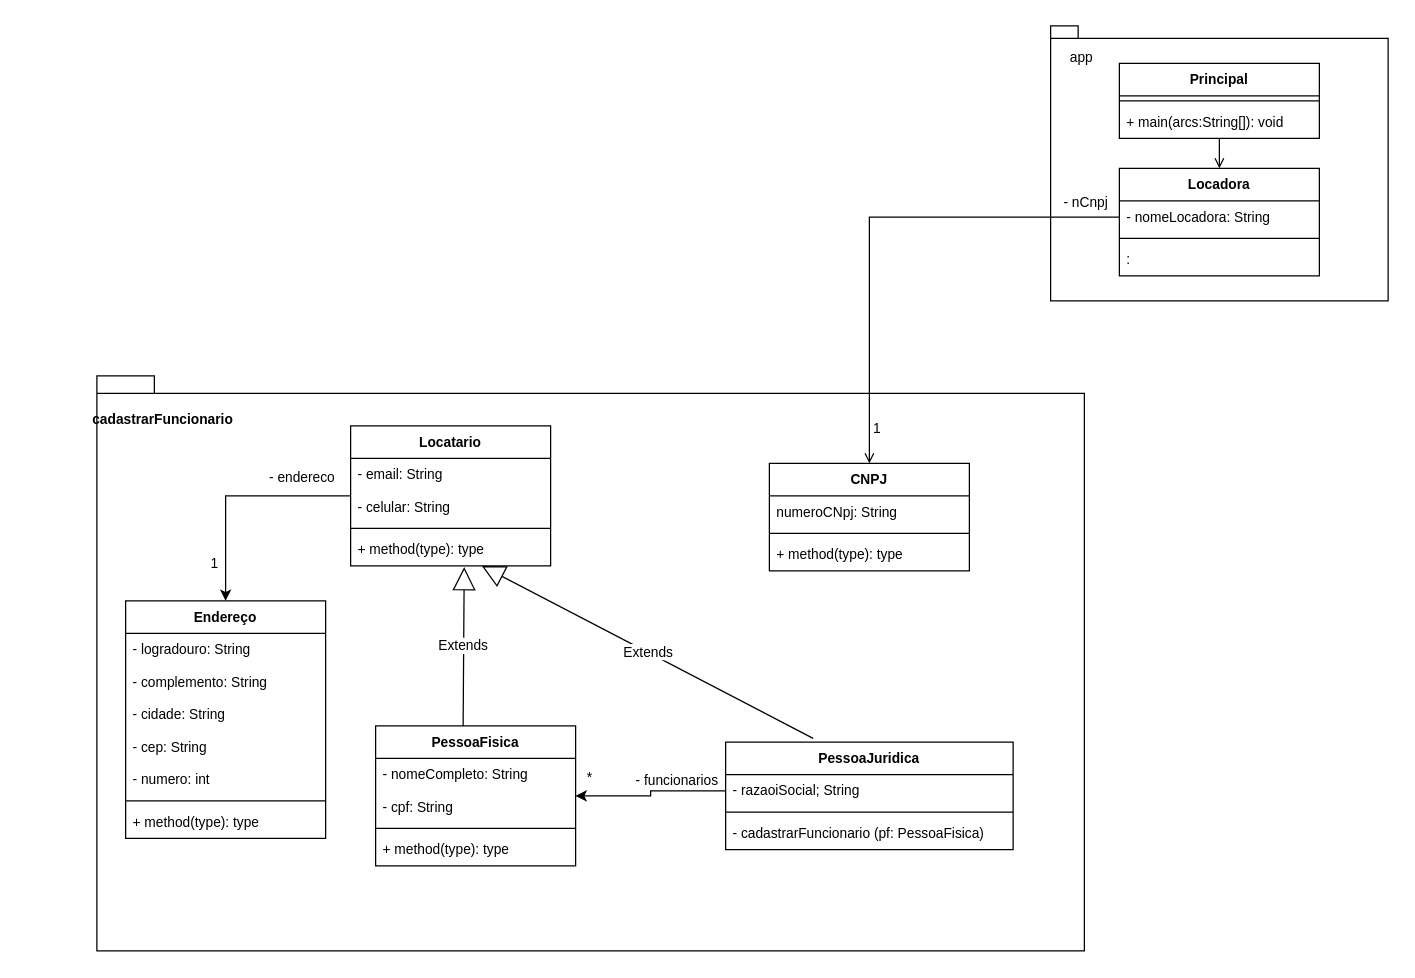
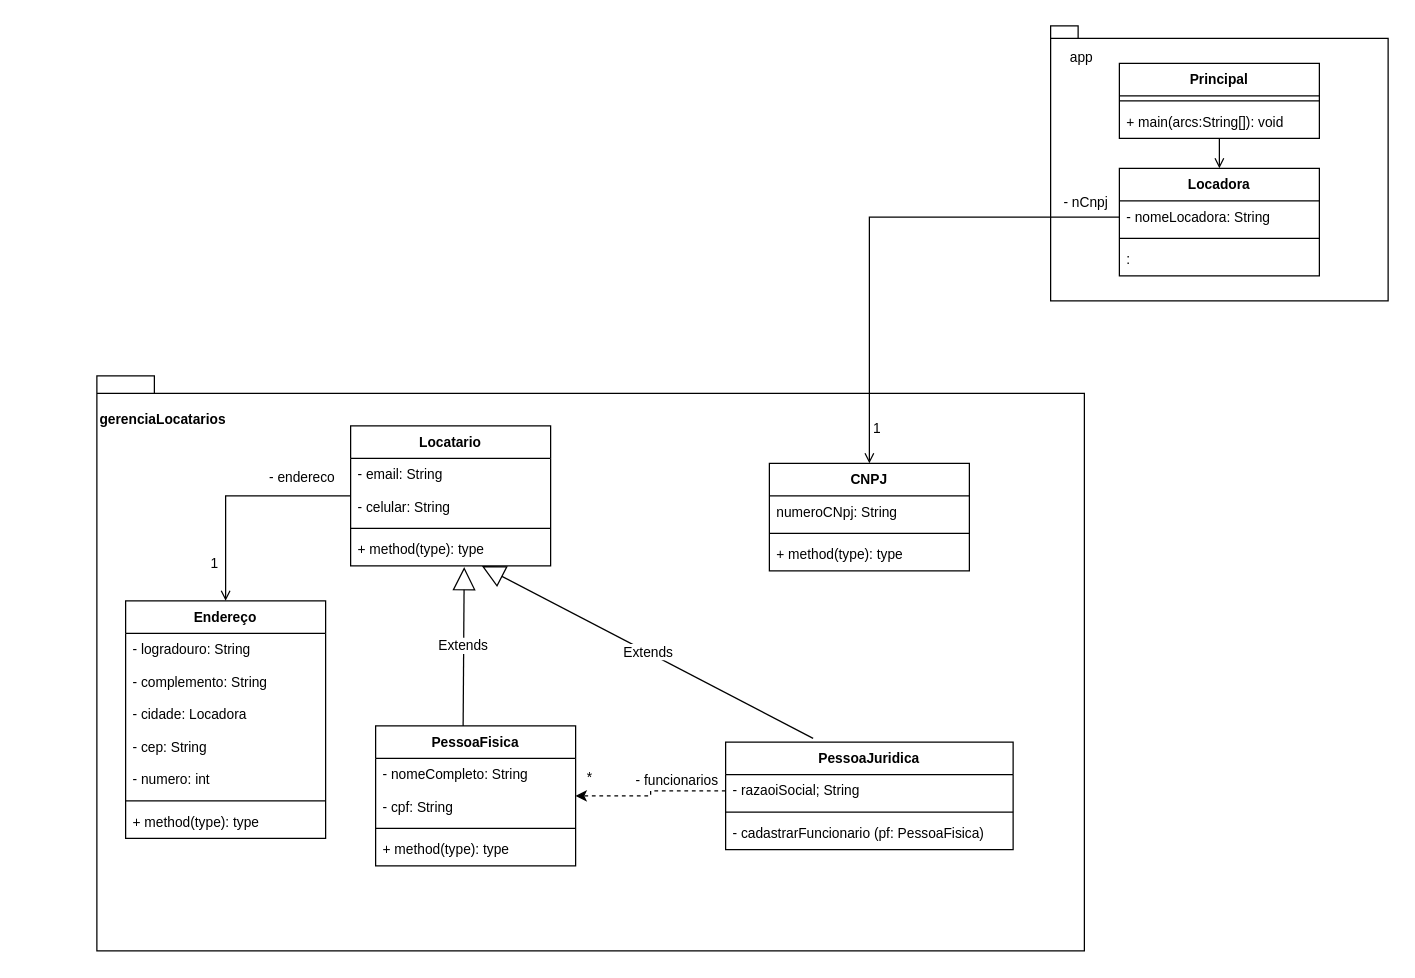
node "cadastrarFuncionario": label "cadastrarFuncionario" -> "gerenciaLocatarios"
edge "Locatario" -> "Endereço": arrowhead classic -> open
node "- cidade: String": label "- cidade: String" -> "- cidade: Locadora"
edge "- razaoiSocial; String" -> "PessoaFisica": style solid -> dashed
